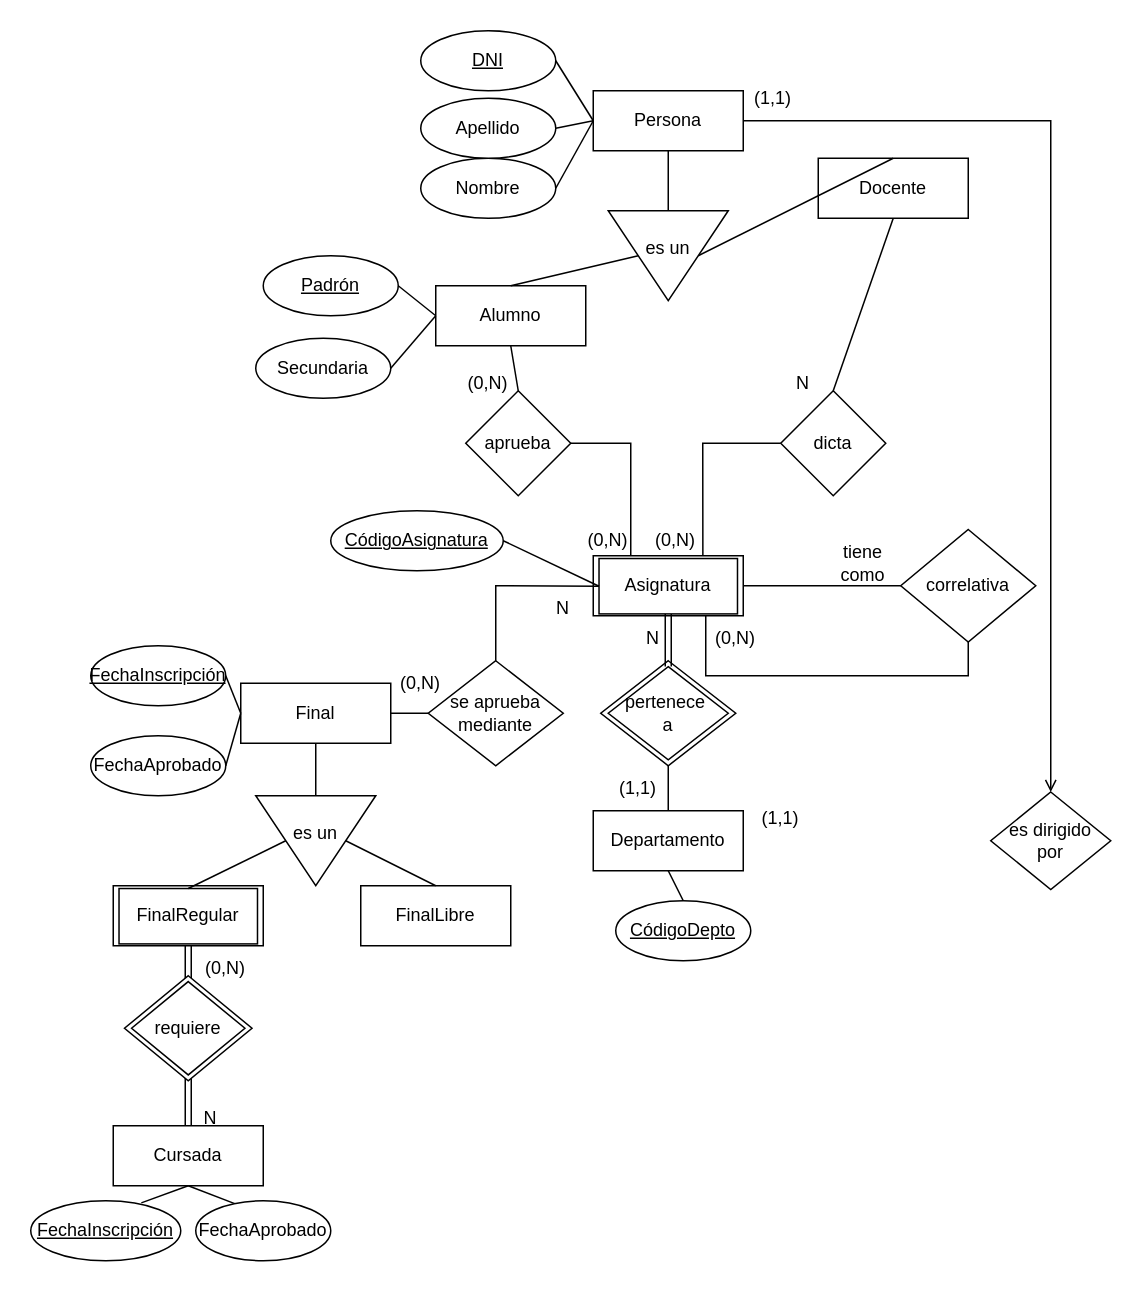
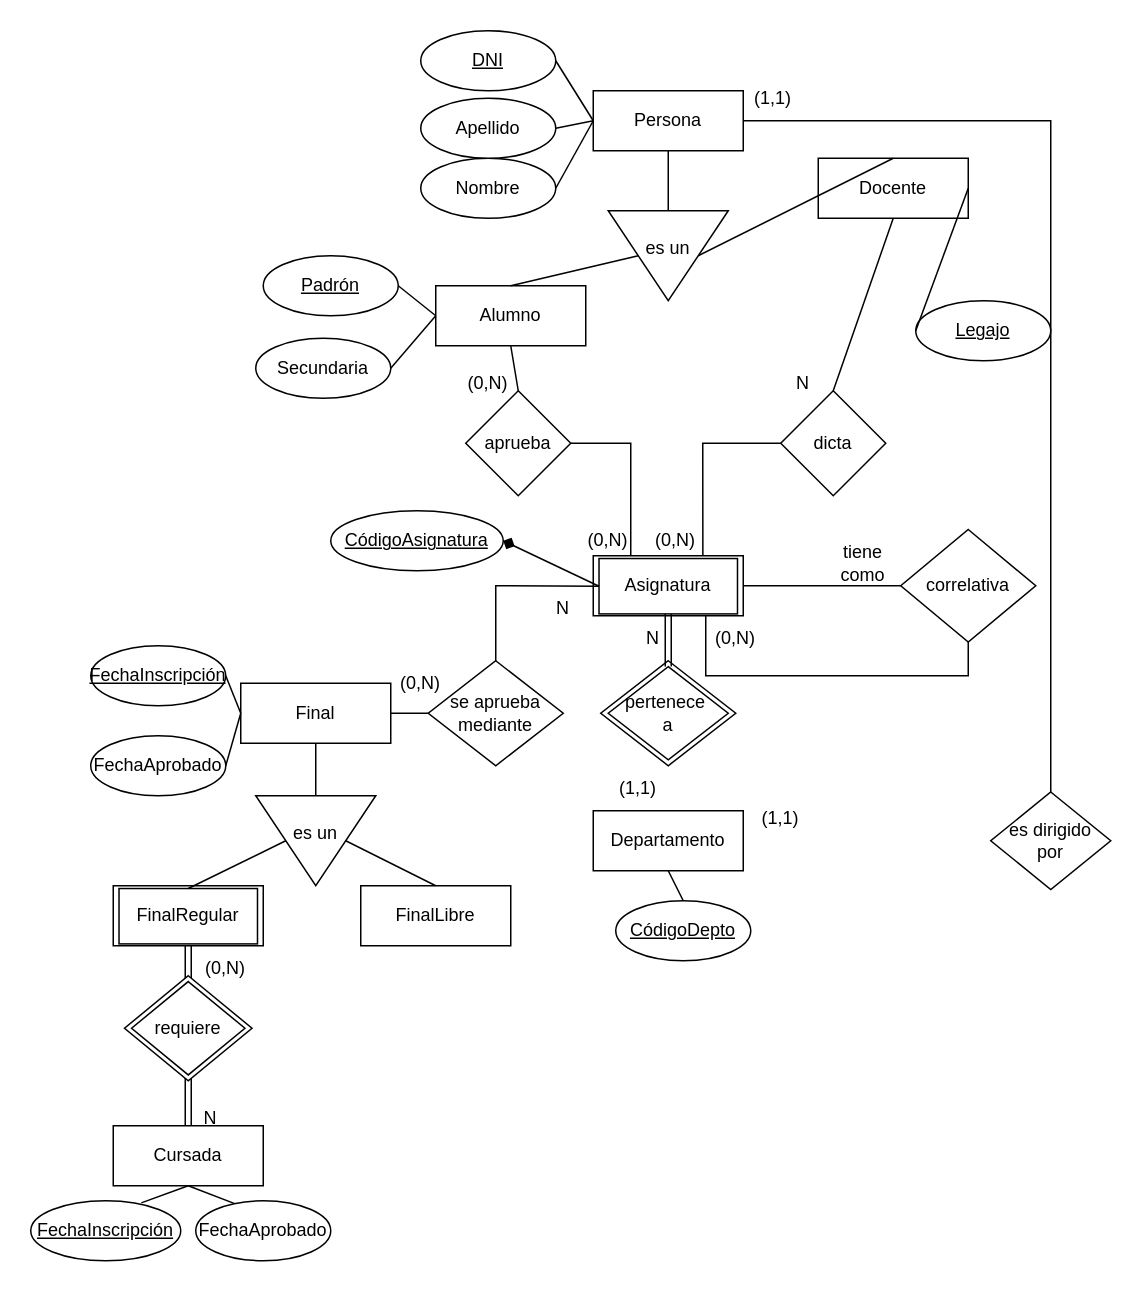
edge "Docente" -- "Legajo": added
node "Legajo": added
edge "CódigoAsignatura" -- "Asignatura": arrowhead none -> diamond
edge "Persona" -> "es dirigido por": arrowhead open -> none
edge "pertenece a" -- "Departamento": removed
